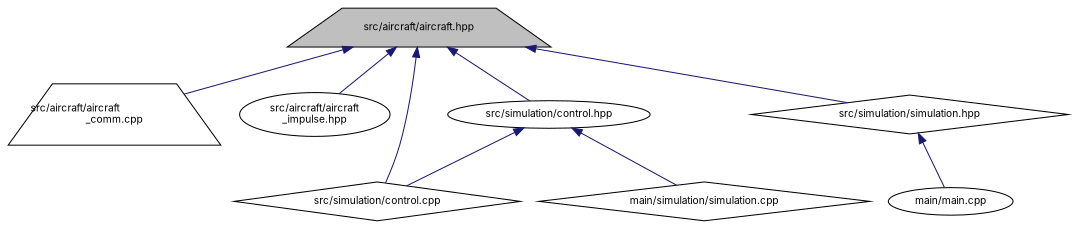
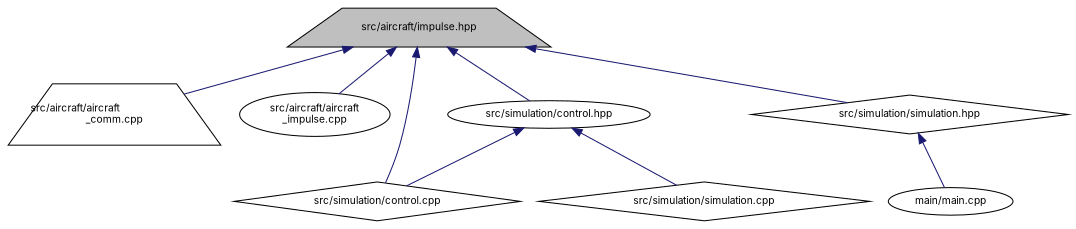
node "src/aircraft/aircraft.hpp": label "src/aircraft/aircraft.hpp" -> "src/aircraft/impulse.hpp"
node "src/aircraft/aircraft _impulse.hpp": label "src/aircraft/aircraft _impulse.hpp" -> "src/aircraft/aircraft _impulse.cpp"
node "main/simulation/simulation.cpp": label "main/simulation/simulation.cpp" -> "src/simulation/simulation.cpp"
